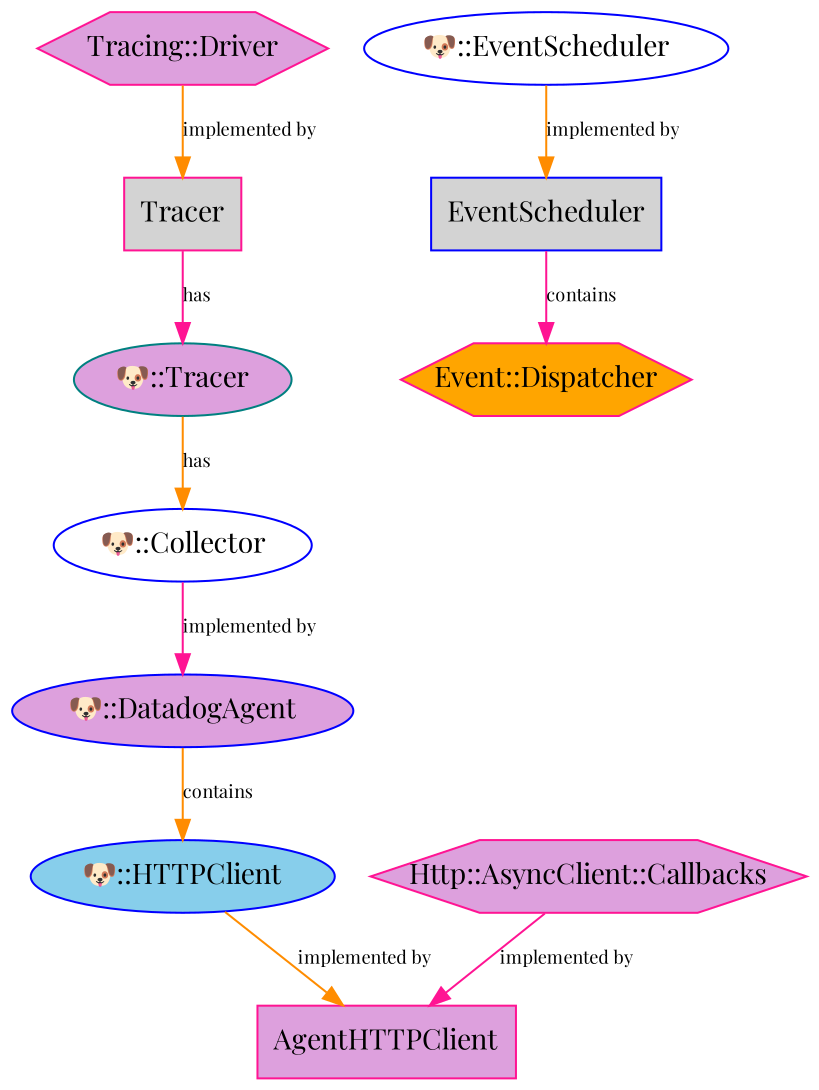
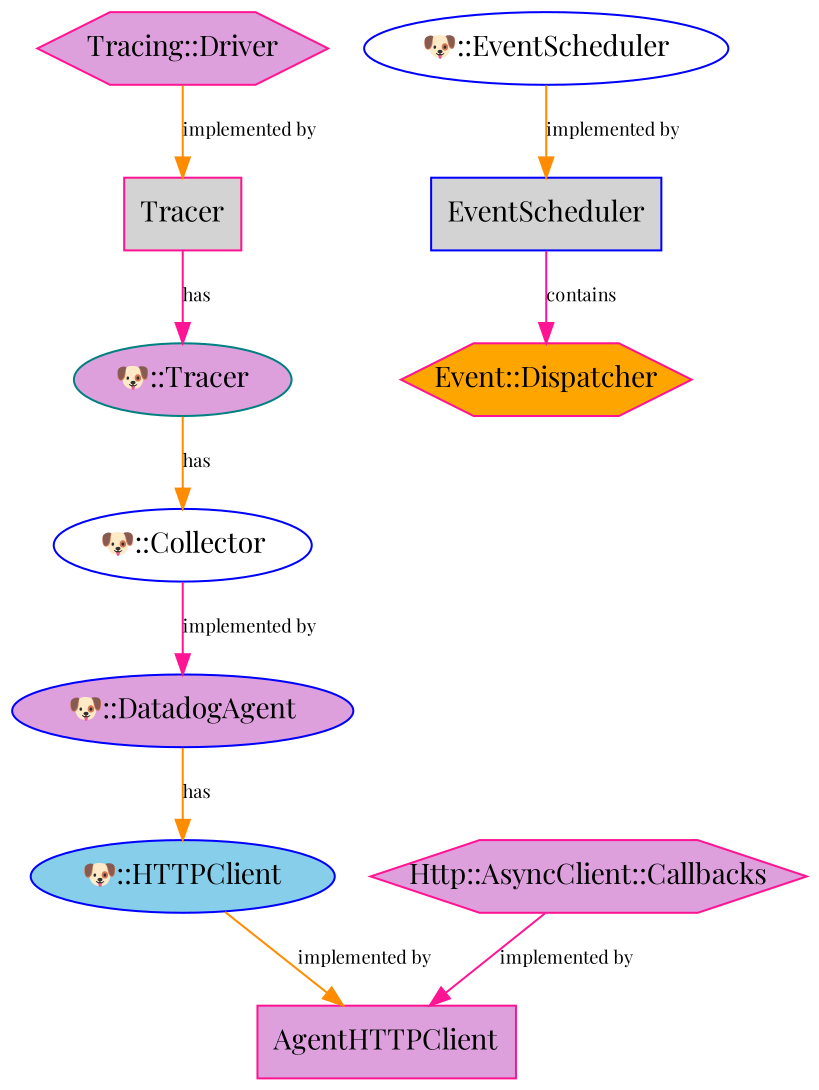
edge "🐶::DatadogAgent" -> "🐶::HTTPClient": label "contains" -> "has"
